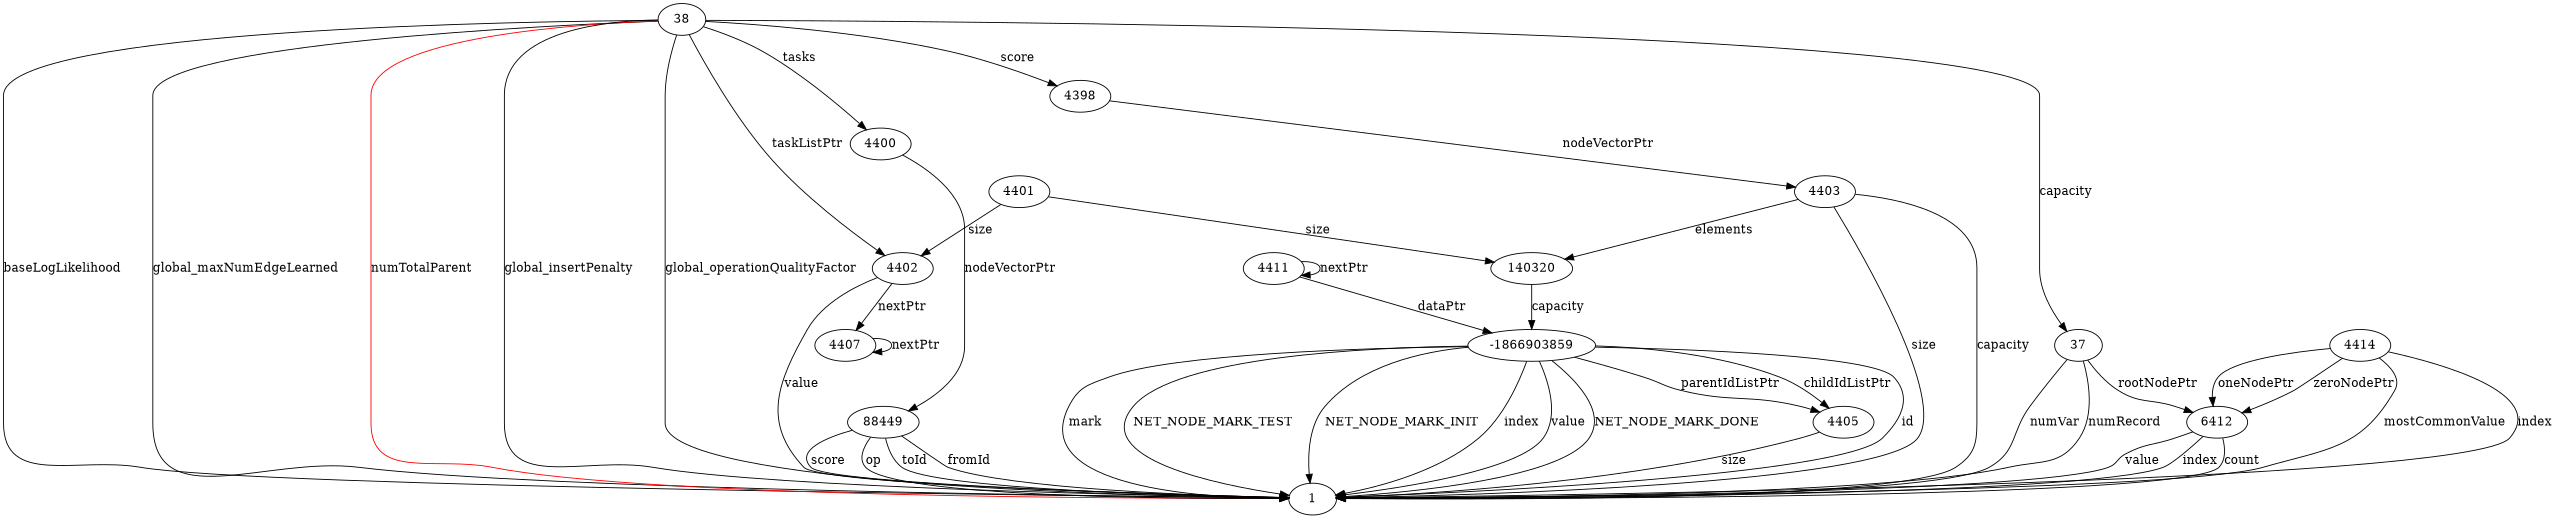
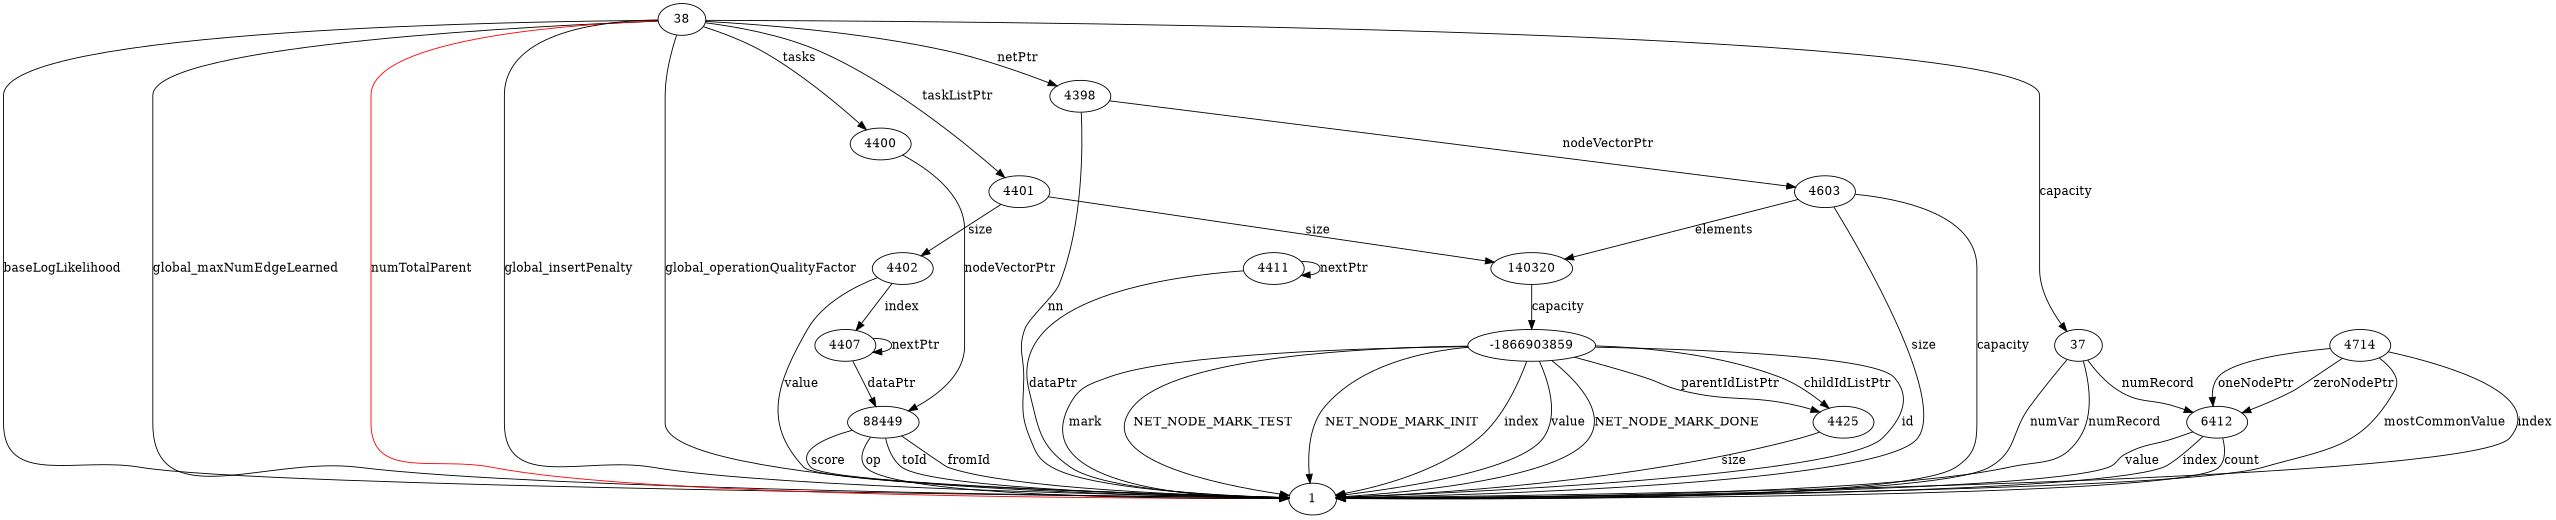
edge "38" -> "4398": label "score" -> "netPtr"
edge "38" -> "4402": now "38" -> "4401"
node "4403": label "4403" -> "4603"
edge "4411" -> "-1866903859": now "4411" -> "1"
edge "4402" -> "4407": label "nextPtr" -> "index"
node "4414": label "4414" -> "4714"
edge "4407" -> "88449": added, label "dataPtr"
edge "37" -> "6412": label "rootNodePtr" -> "numRecord"
edge "4398" -> "1": added, label "nn"
node "4405": label "4405" -> "4425"
